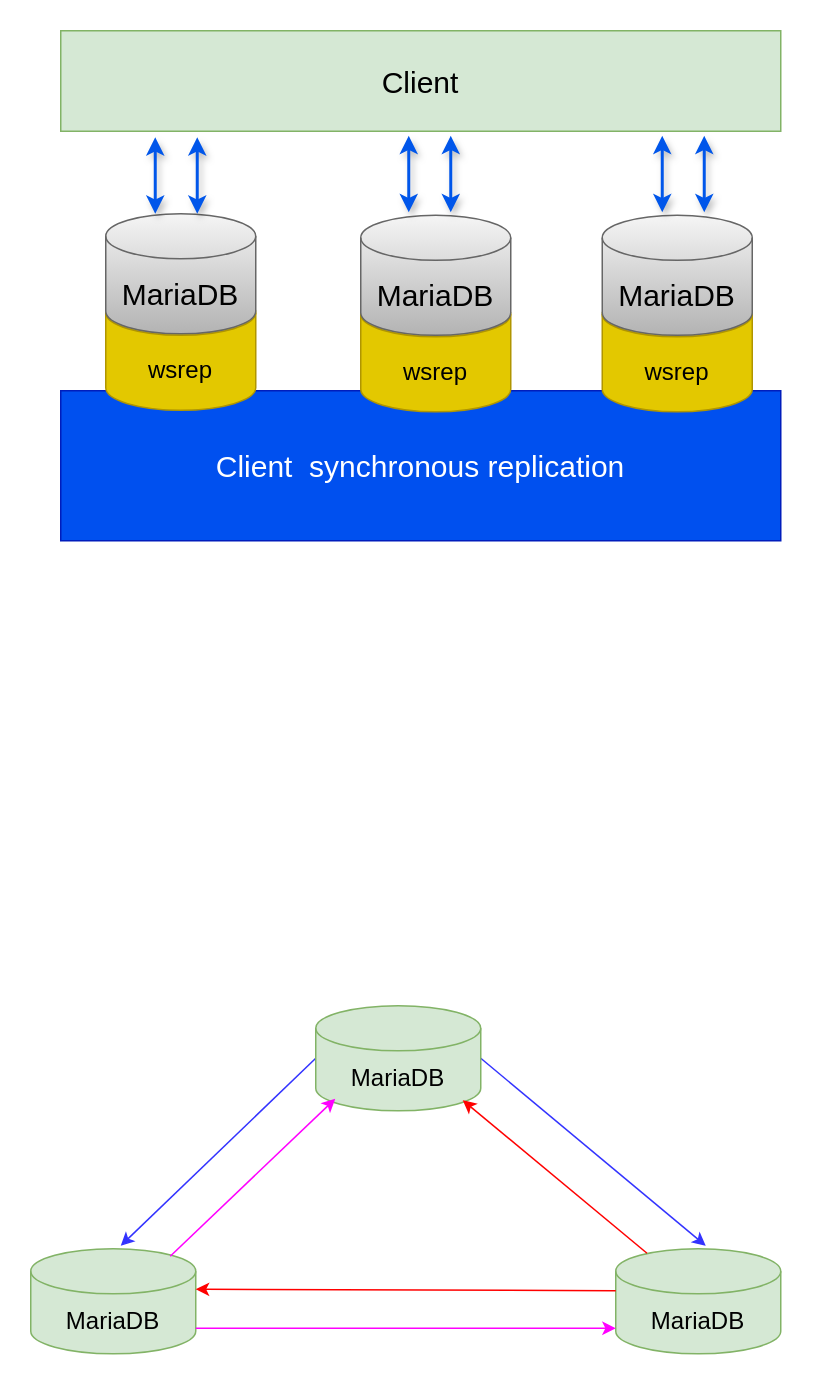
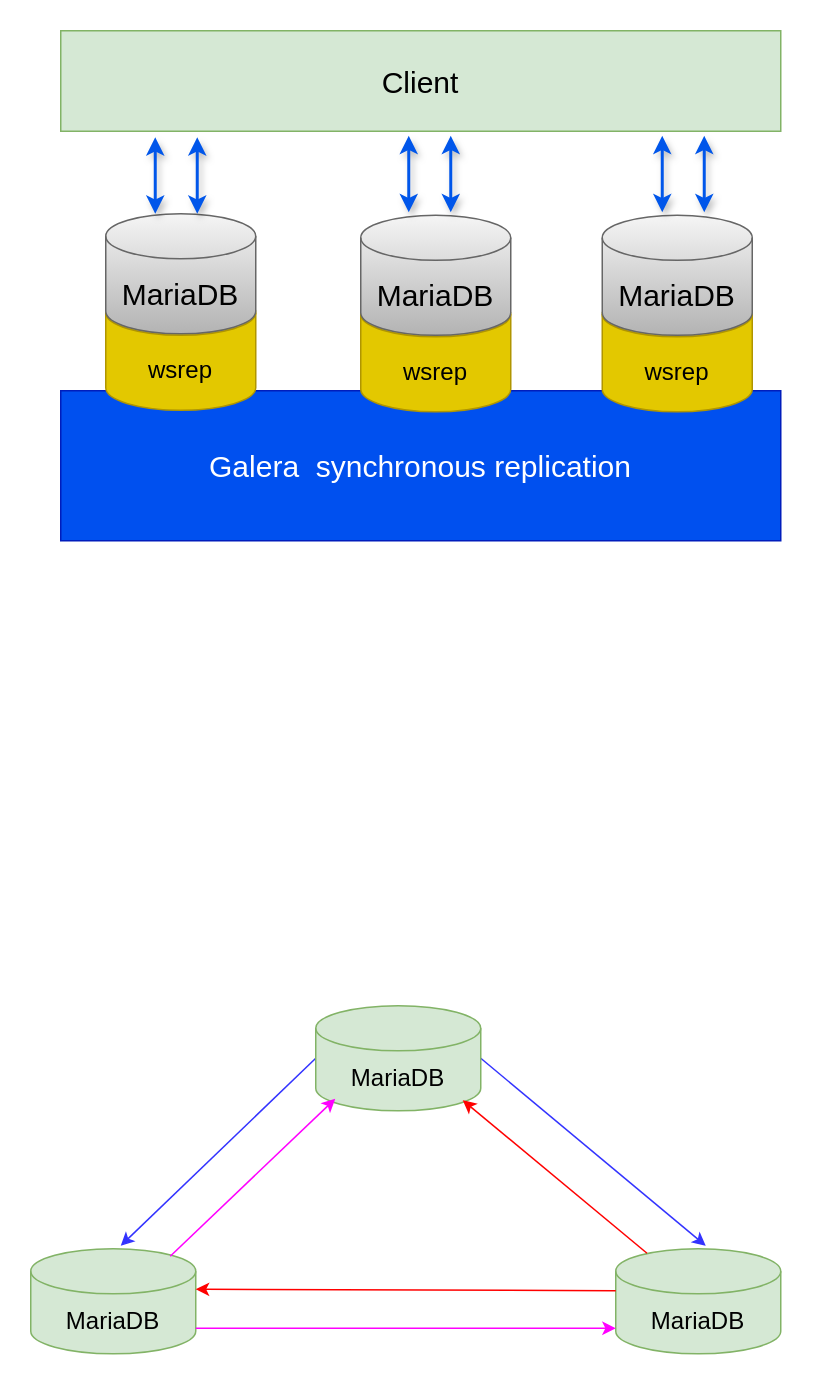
node "Client synchronous replication": label "Client synchronous replication" -> "Galera synchronous replication"
